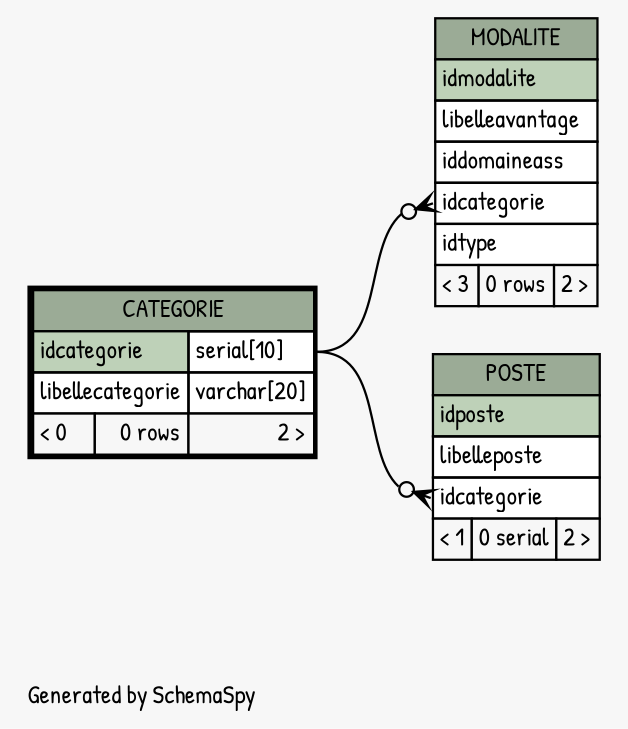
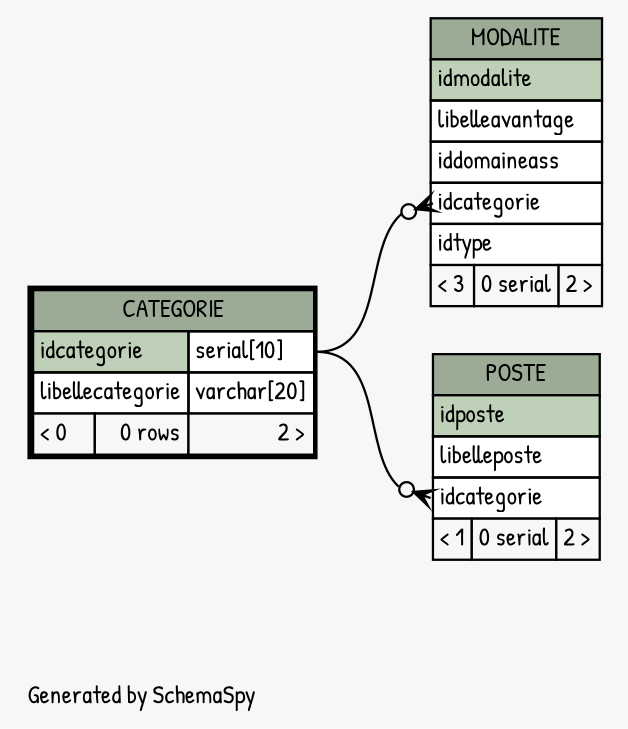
node "MODALITE": text "0 rows" -> "0 serial"
